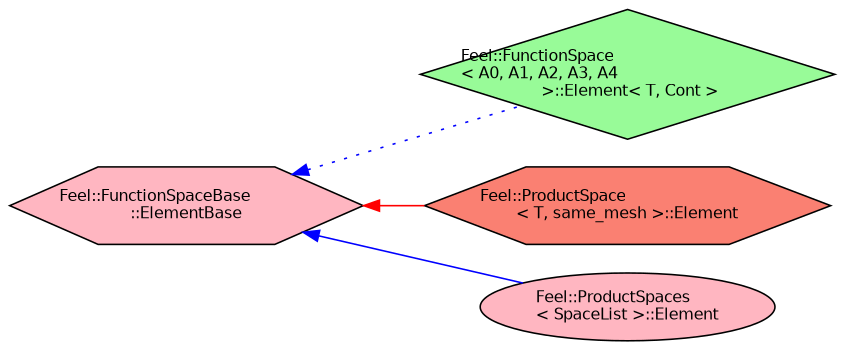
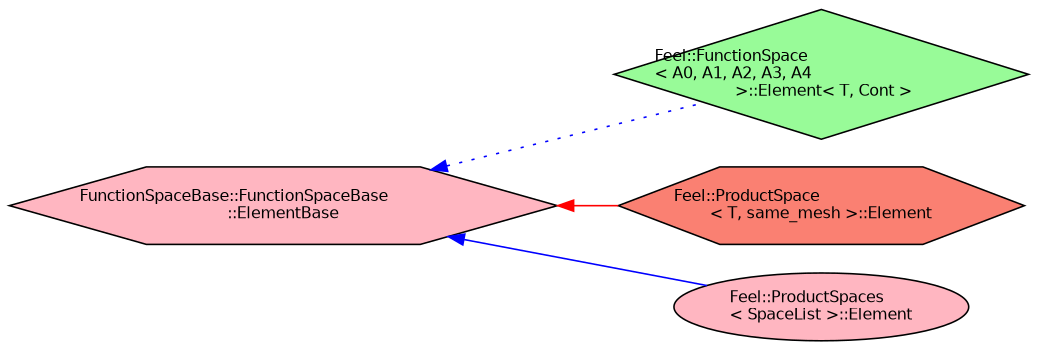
node "Feel::FunctionSpaceBase ::ElementBase": label "Feel::FunctionSpaceBase ::ElementBase" -> "FunctionSpaceBase::FunctionSpaceBase ::ElementBase"
